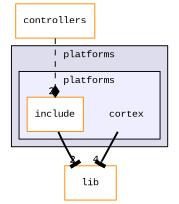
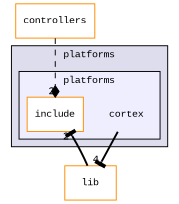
edge "include" -> "lib": reversed
